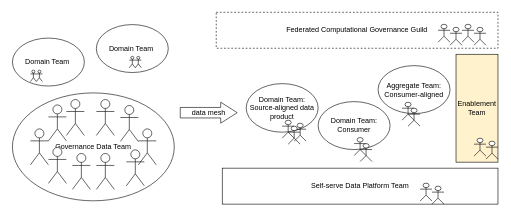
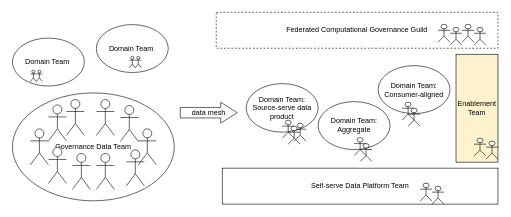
node "Aggregate Team: Consumer-aligned": label "Aggregate Team: Consumer-aligned" -> "Domain Team: Consumer-aligned"
node "Domain Team: Source-aligned data product": label "Domain Team: Source-aligned data product" -> "Domain Team: Source-serve data product"
node "Domain Team: Consumer": label "Domain Team: Consumer" -> "Domain Team: Aggregate"
